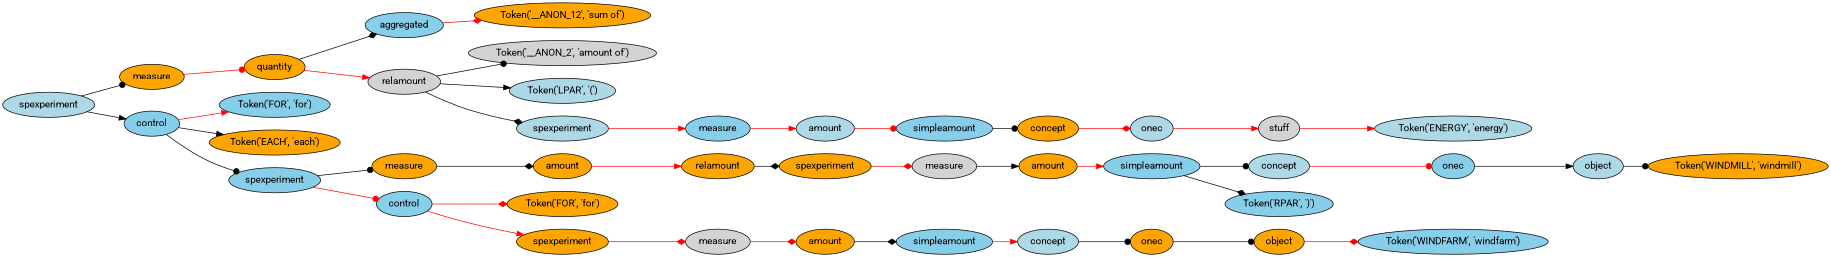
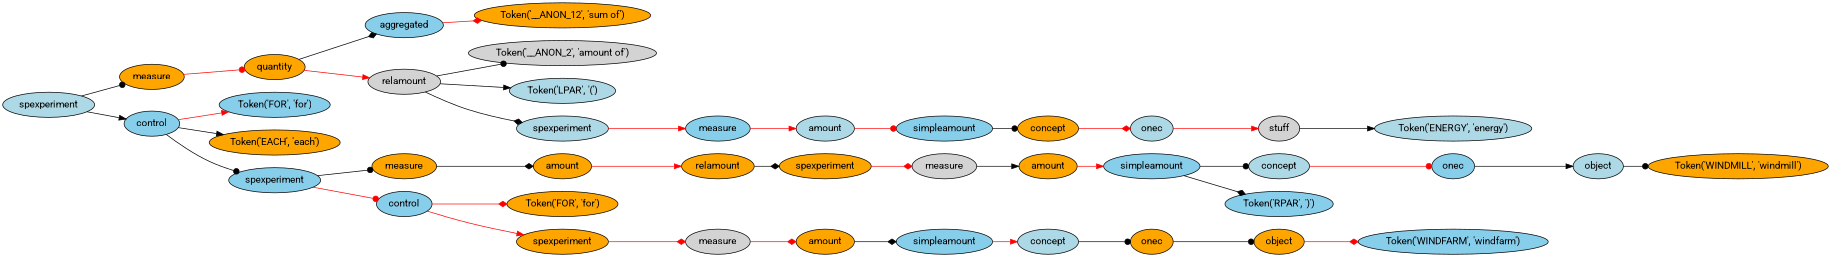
edge "stuff" -> "Token('ENERGY', 'energy')": color red -> black
